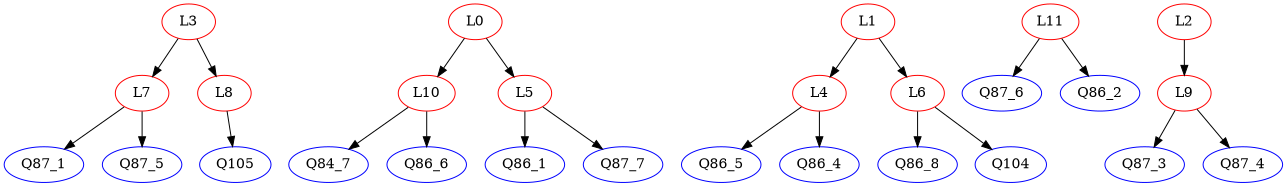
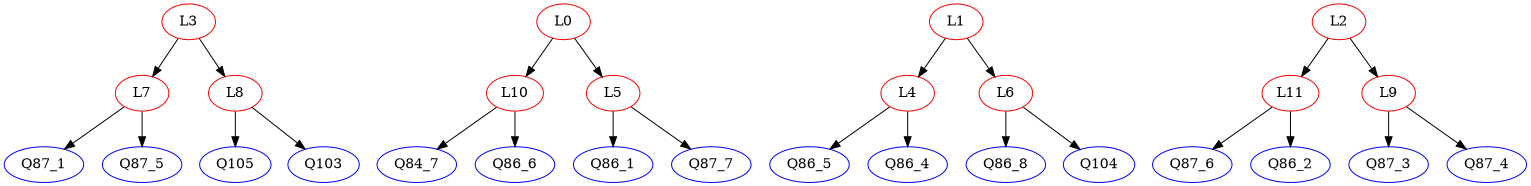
edge "L2" -> "L11": added
node "Q103": added
